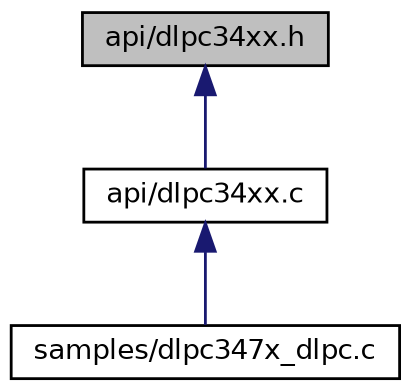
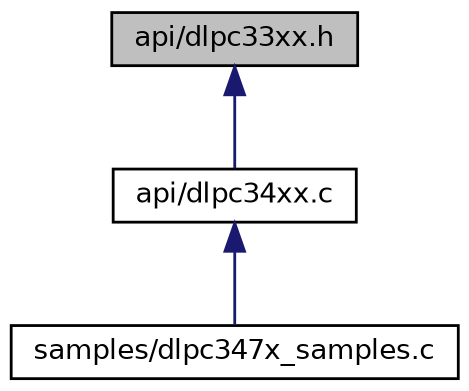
node "api/dlpc34xx.h": label "api/dlpc34xx.h" -> "api/dlpc33xx.h"
node "samples/dlpc347x_dlpc.c": label "samples/dlpc347x_dlpc.c" -> "samples/dlpc347x_samples.c"
